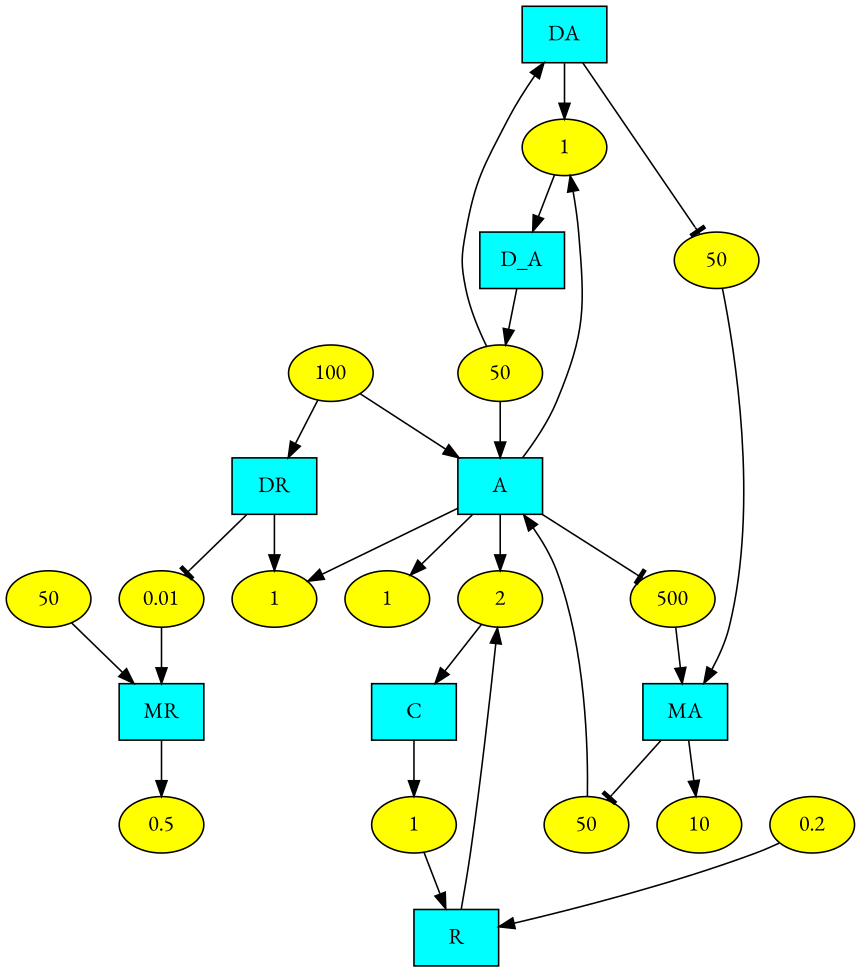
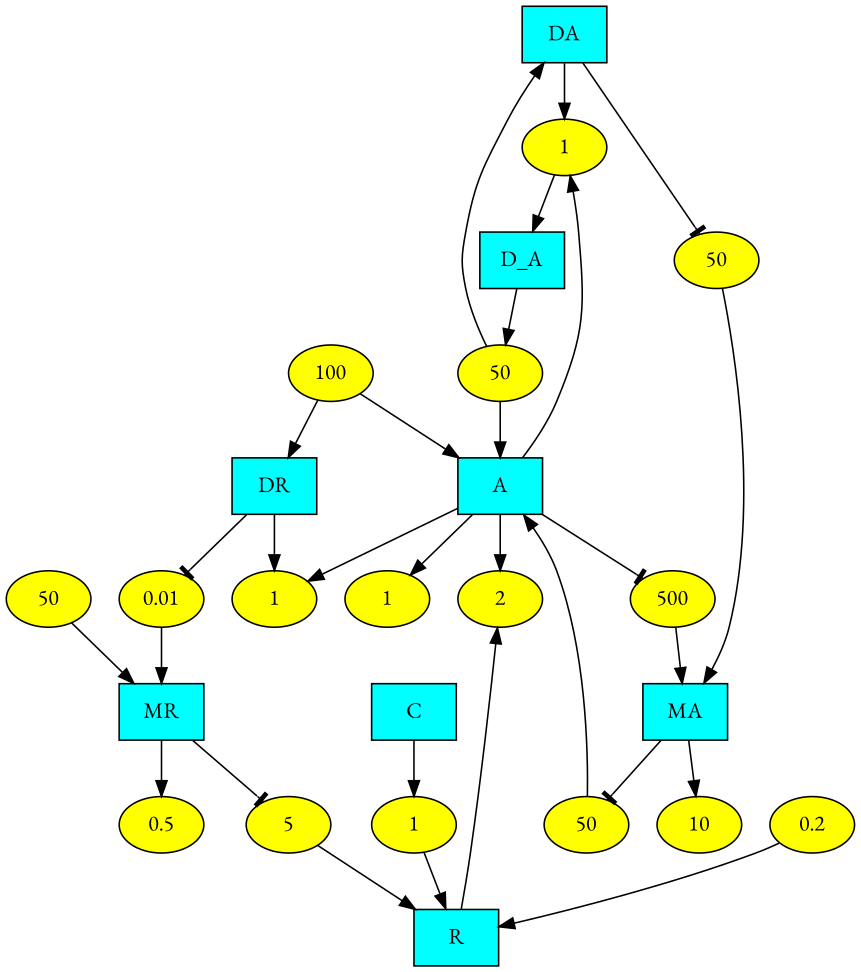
edge "2" -> "C": removed
node "5": added
